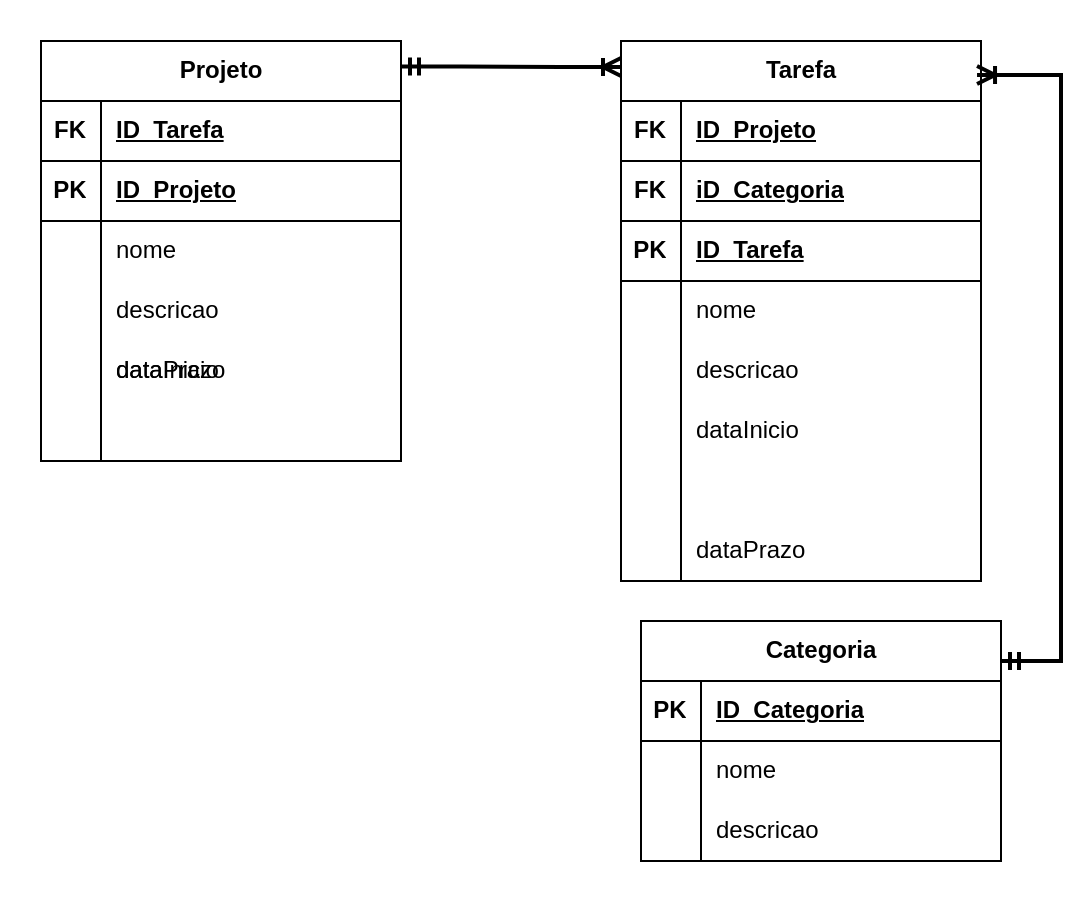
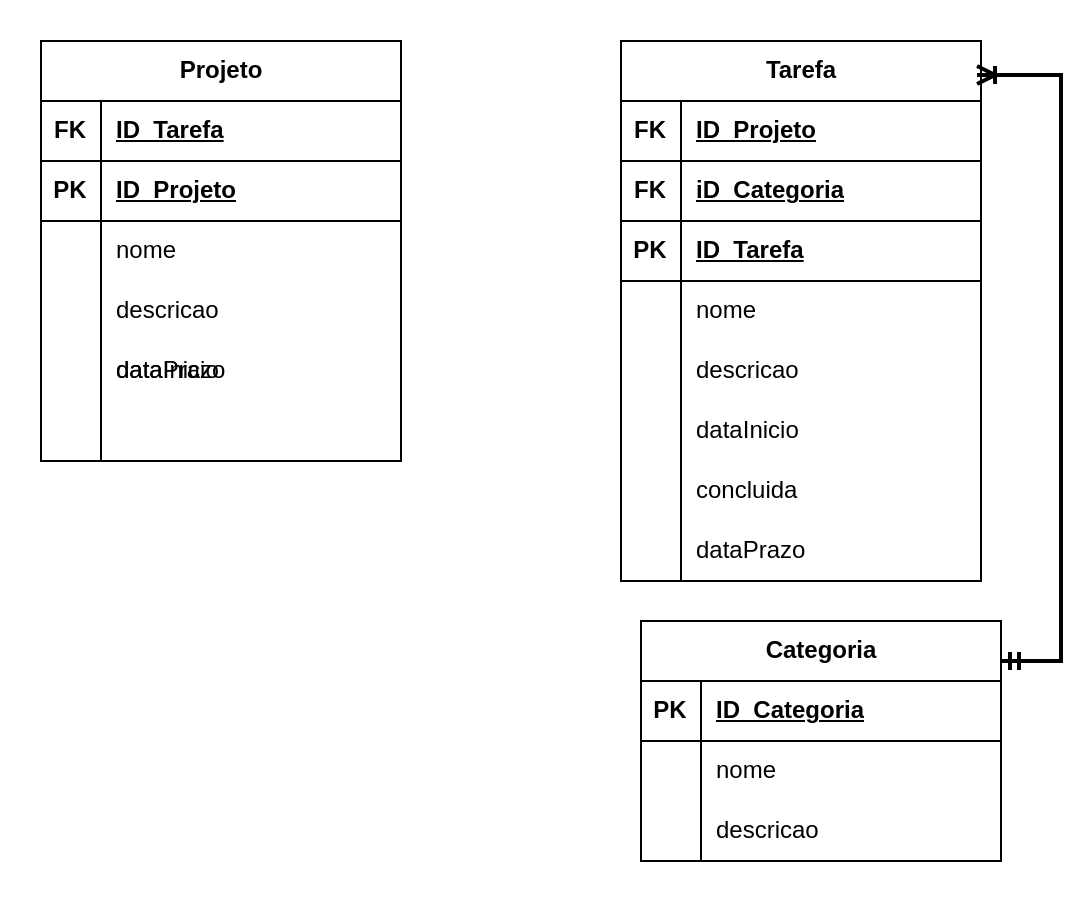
edge "Projeto" -- "Tarefa": removed
node "concluida": added
